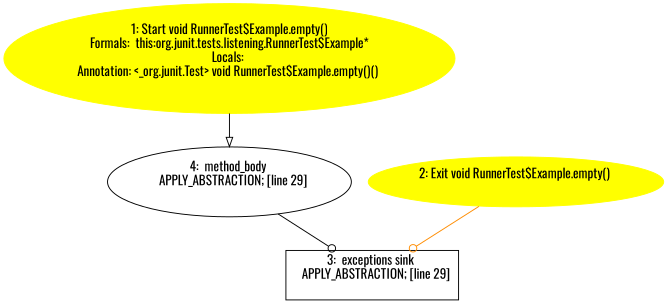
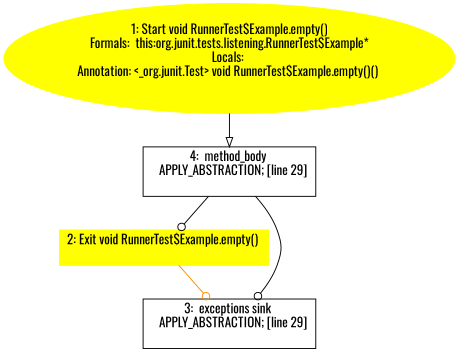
node "4:  method_body APPLY_ABSTRACTION; [line 29]": shape ellipse -> box
node "2: Exit void RunnerTest$Example.empty()": shape ellipse -> box
edge "4:  method_body APPLY_ABSTRACTION; [line 29]" -> "2: Exit void RunnerTest$Example.empty()": added
